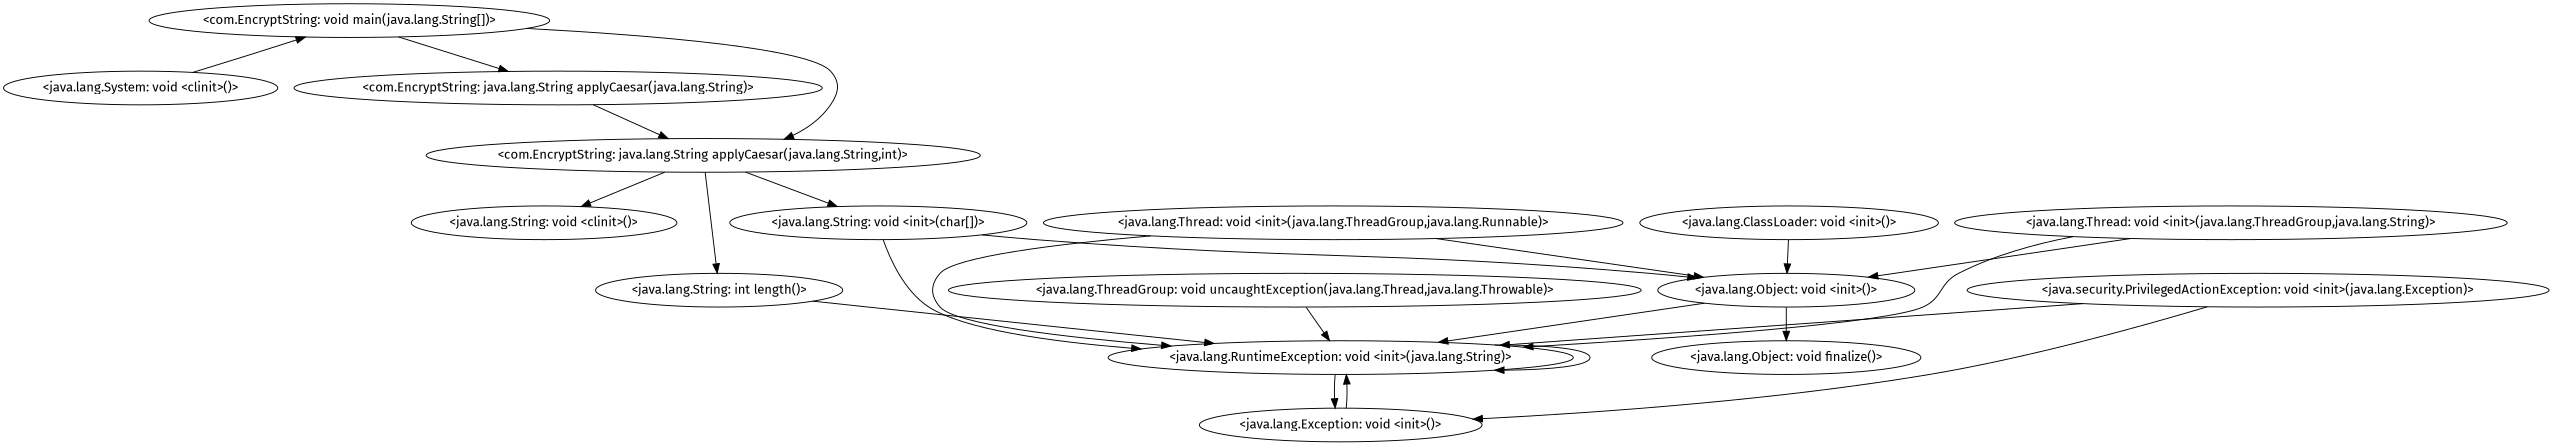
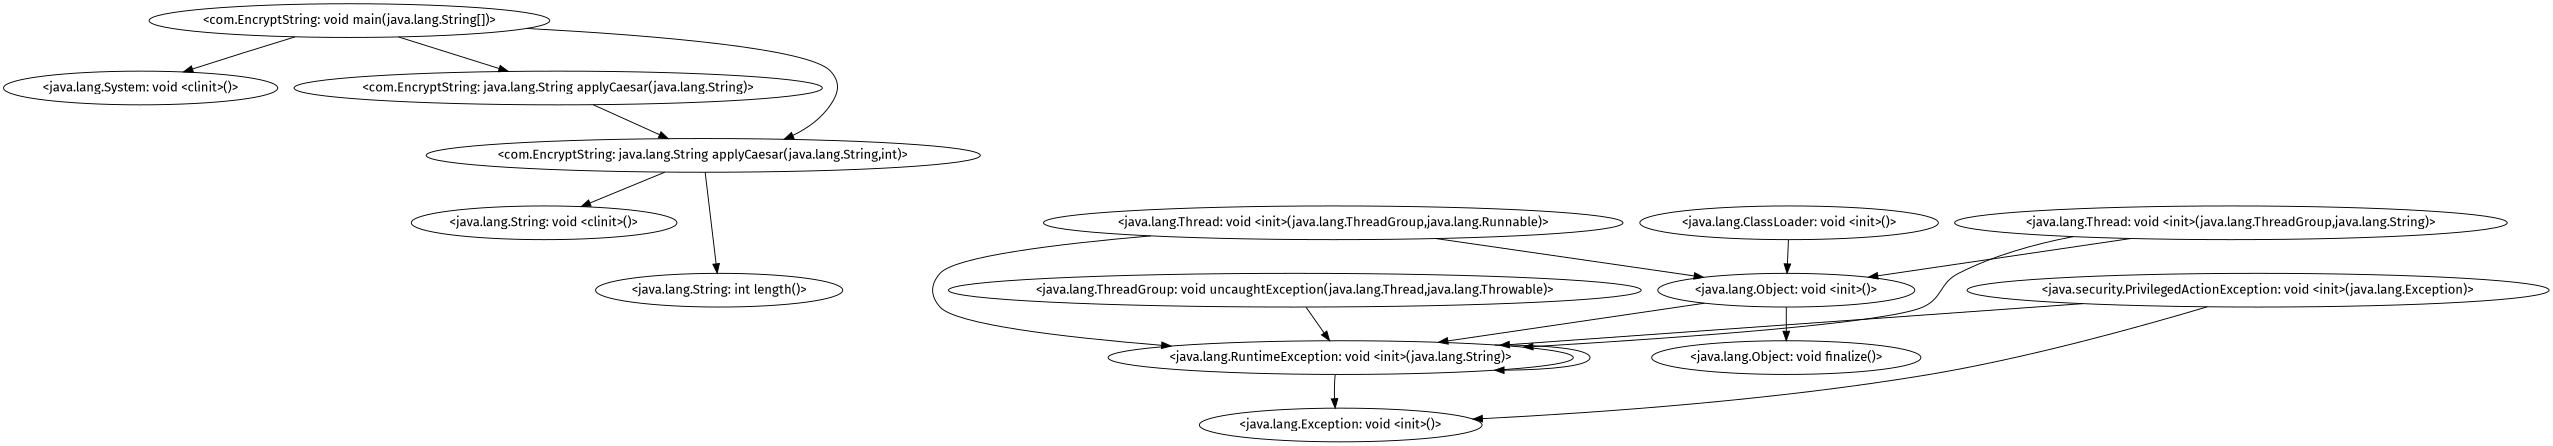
edge "<java.lang.System: void <clinit>()>" -> "<com.EncryptString: void main(java.lang.String[])>": reversed
node "<java.lang.String: void <init>(char[])>": removed
edge "<java.lang.String: int length()>" -> "<java.lang.RuntimeException: void <init>(java.lang.String)>": removed
edge "<java.lang.Exception: void <init>()>" -> "<java.lang.RuntimeException: void <init>(java.lang.String)>": removed
